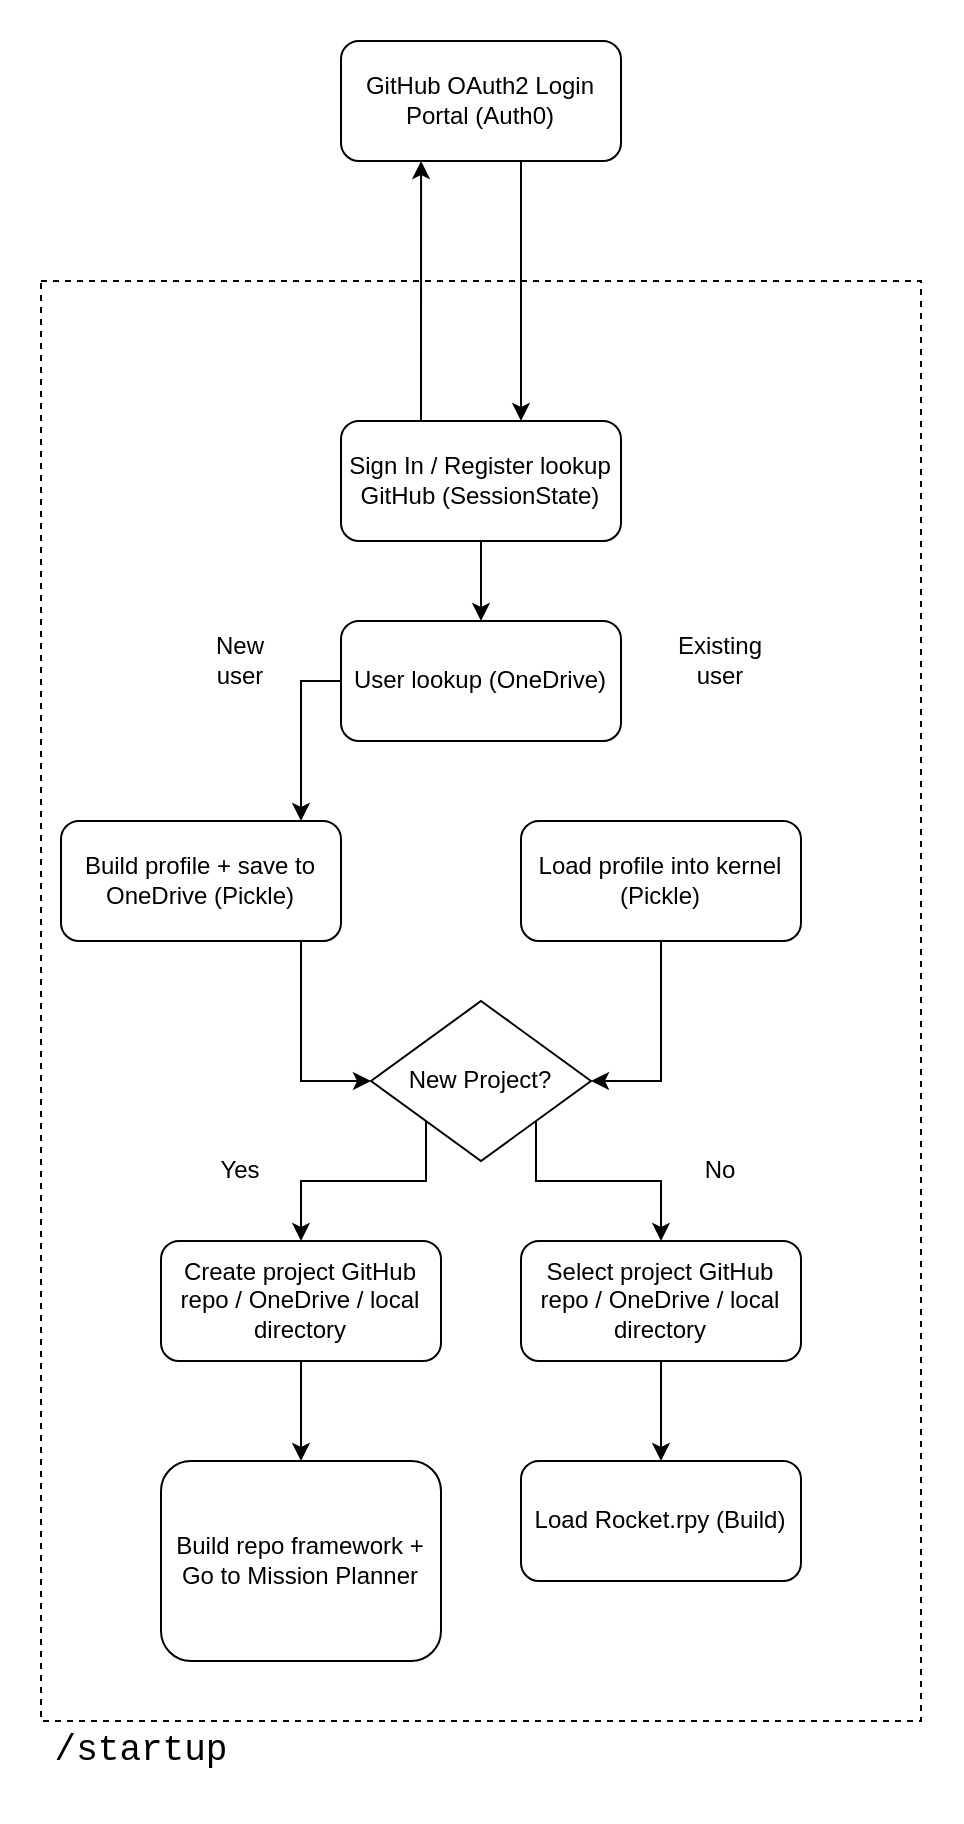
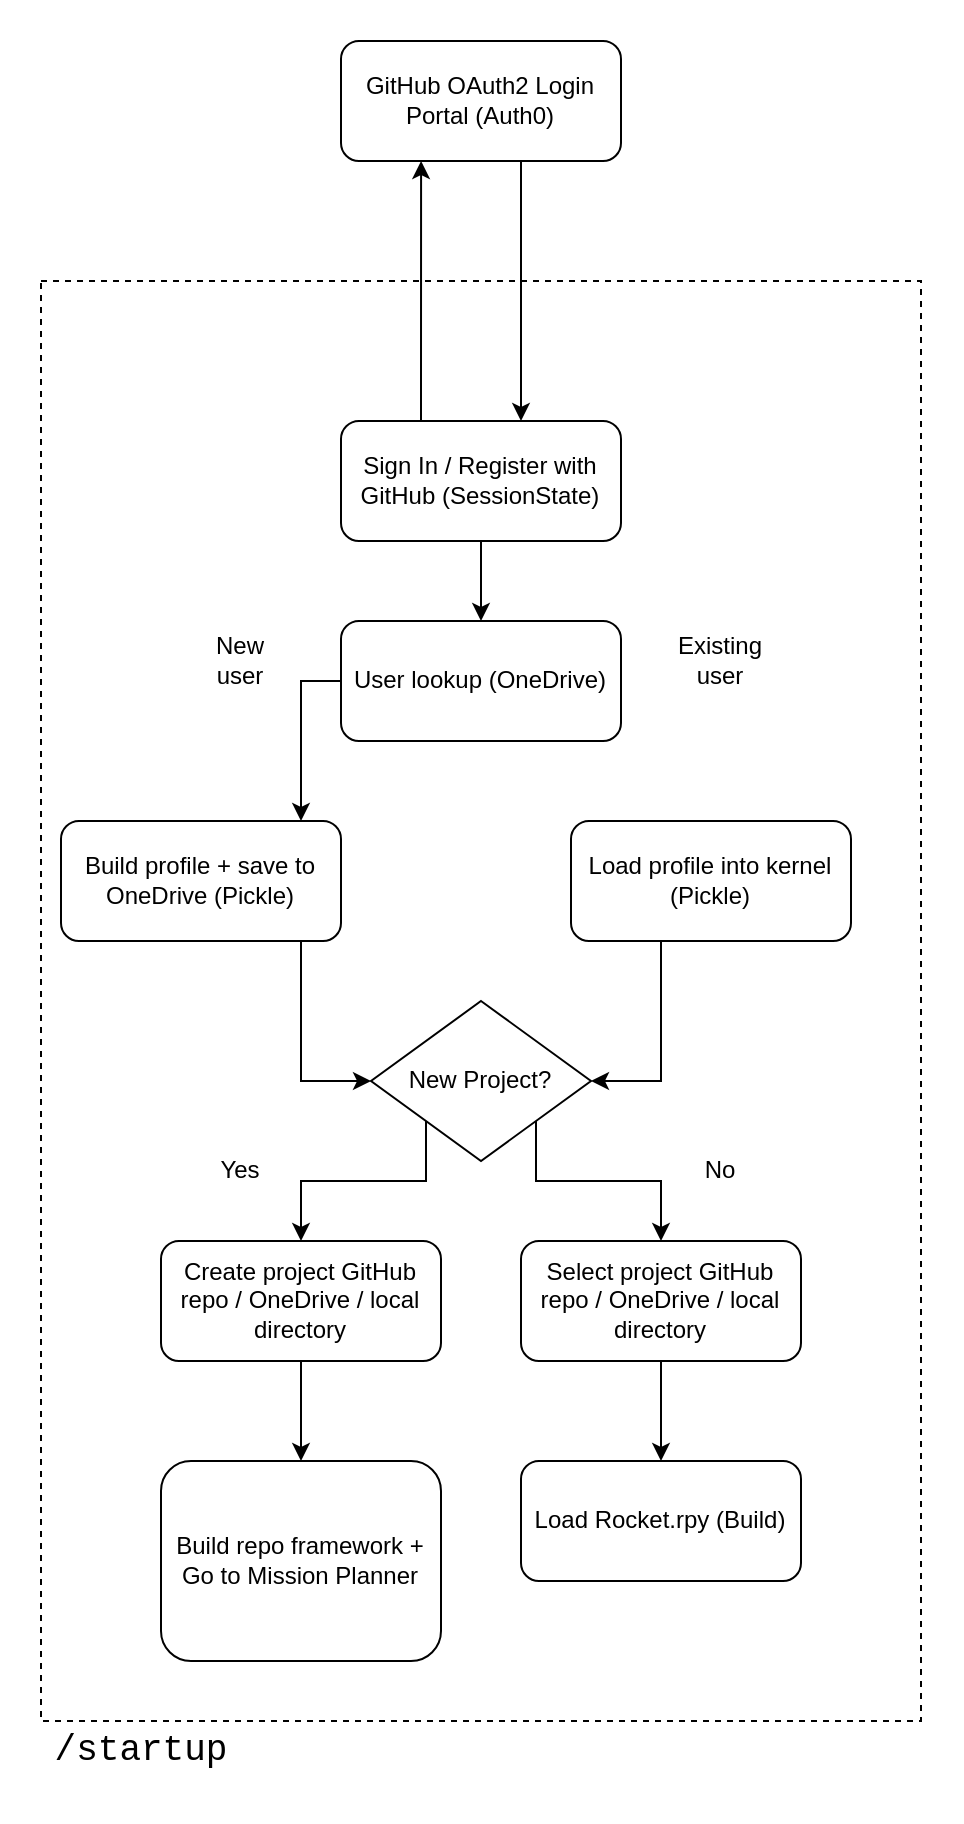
node "Sign In / Register lookup GitHub (SessionState)": label "Sign In / Register lookup GitHub (SessionState)" -> "Sign In / Register with GitHub (SessionState)"
node "Load profile into kernel (Pickle)": moved (661, 881) -> (711, 881)
